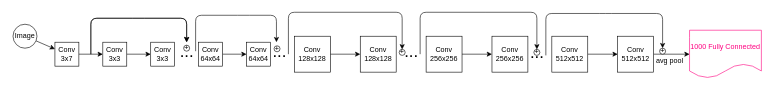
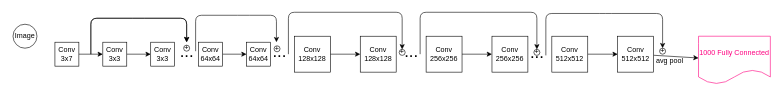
edge "Image" -> "Conv 3x7": removed
node "1000 Fully Connected": moved (726, 54) -> (735, 60)
